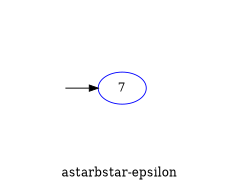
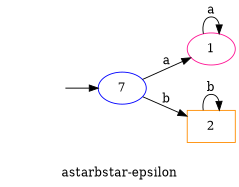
node "1": added
node "2": added
